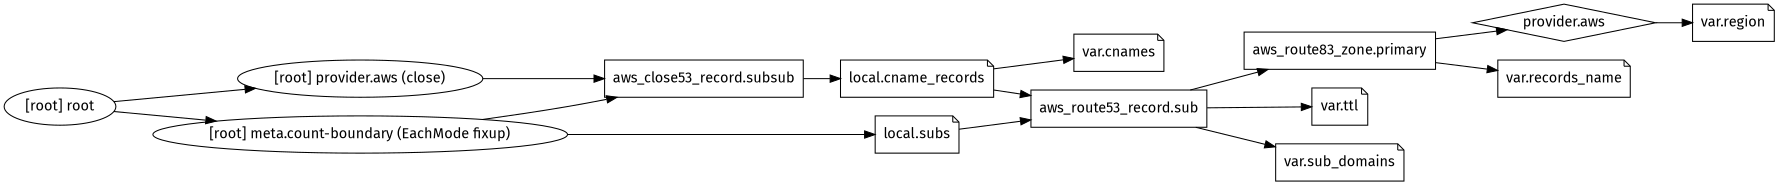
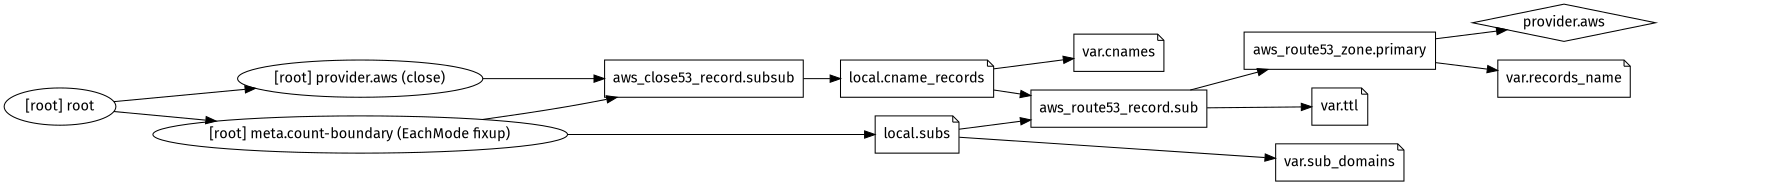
node "var.region": removed
node "aws_route83_zone.primary": label "aws_route83_zone.primary" -> "aws_route53_zone.primary"
edge "aws_route53_record.sub" -> "var.sub_domains": now "local.subs" -> "var.sub_domains"
